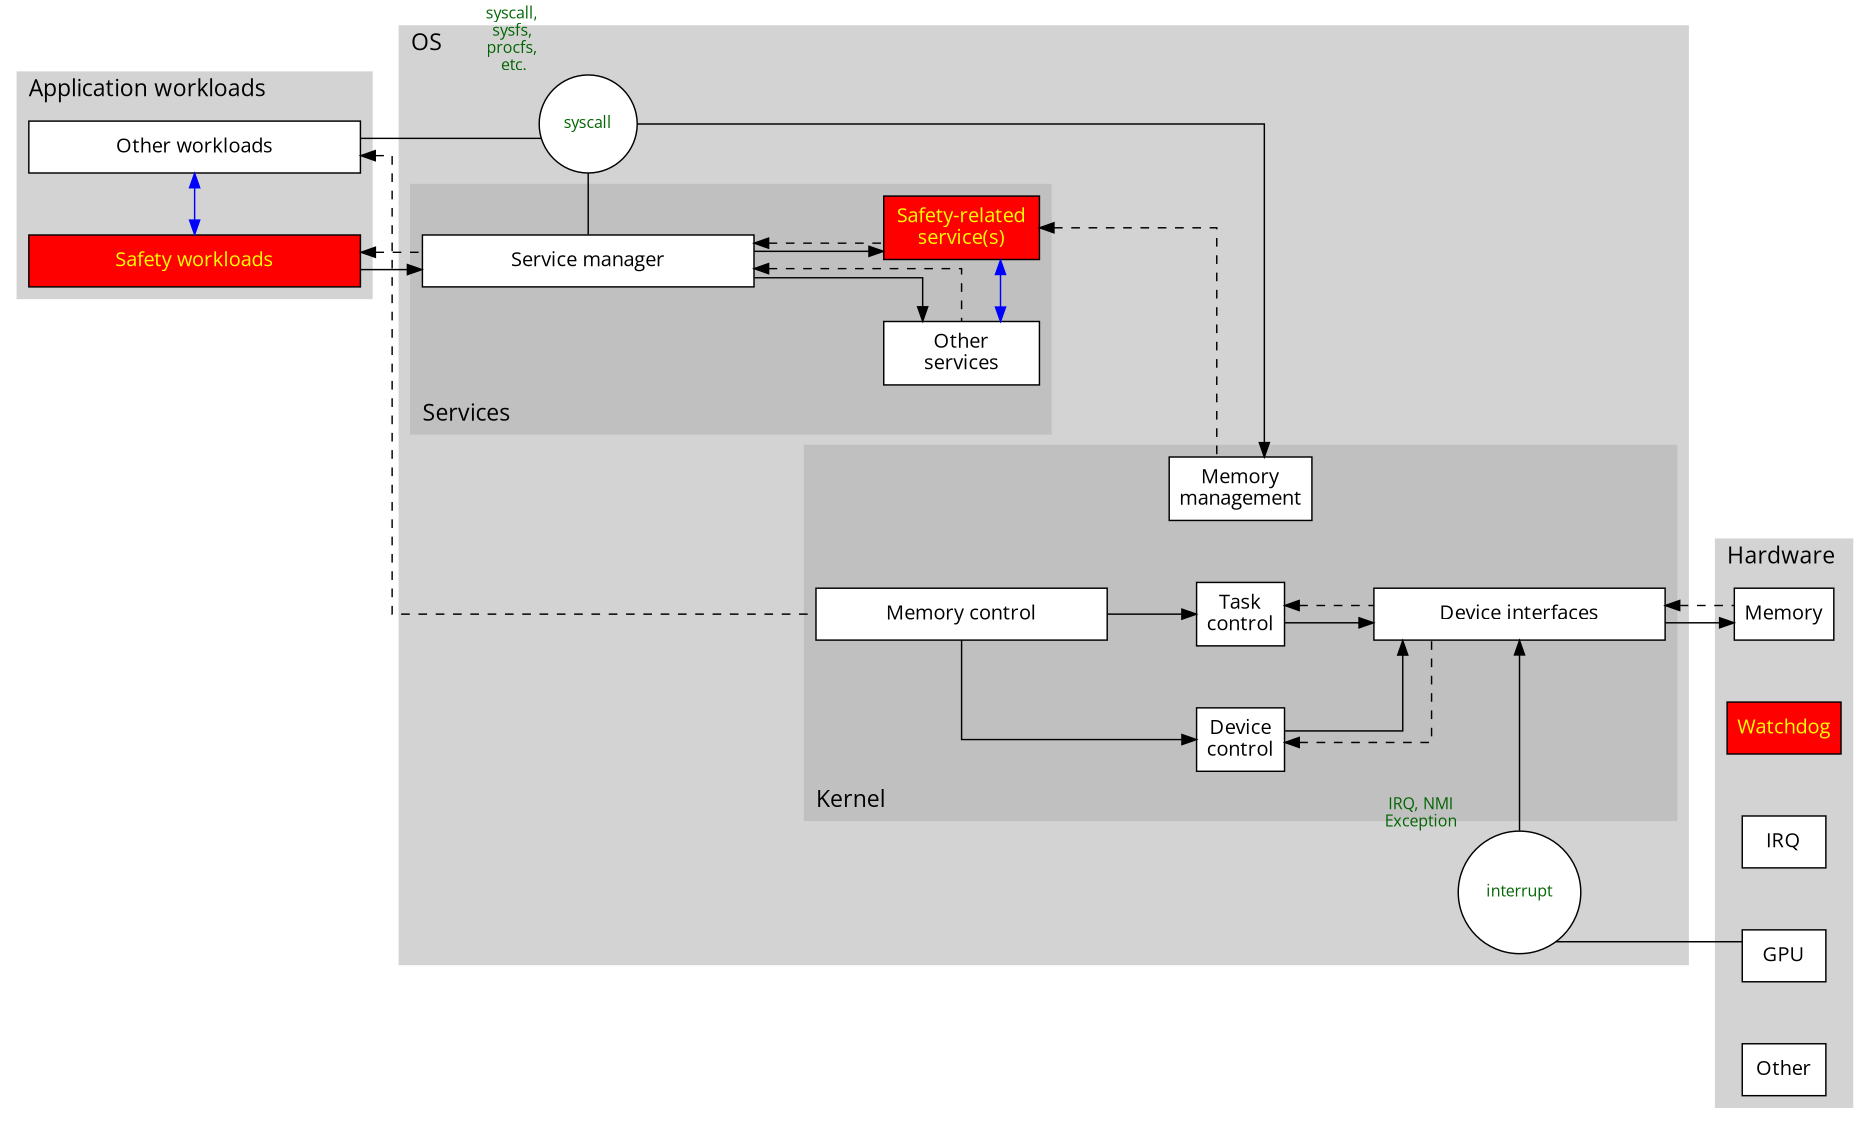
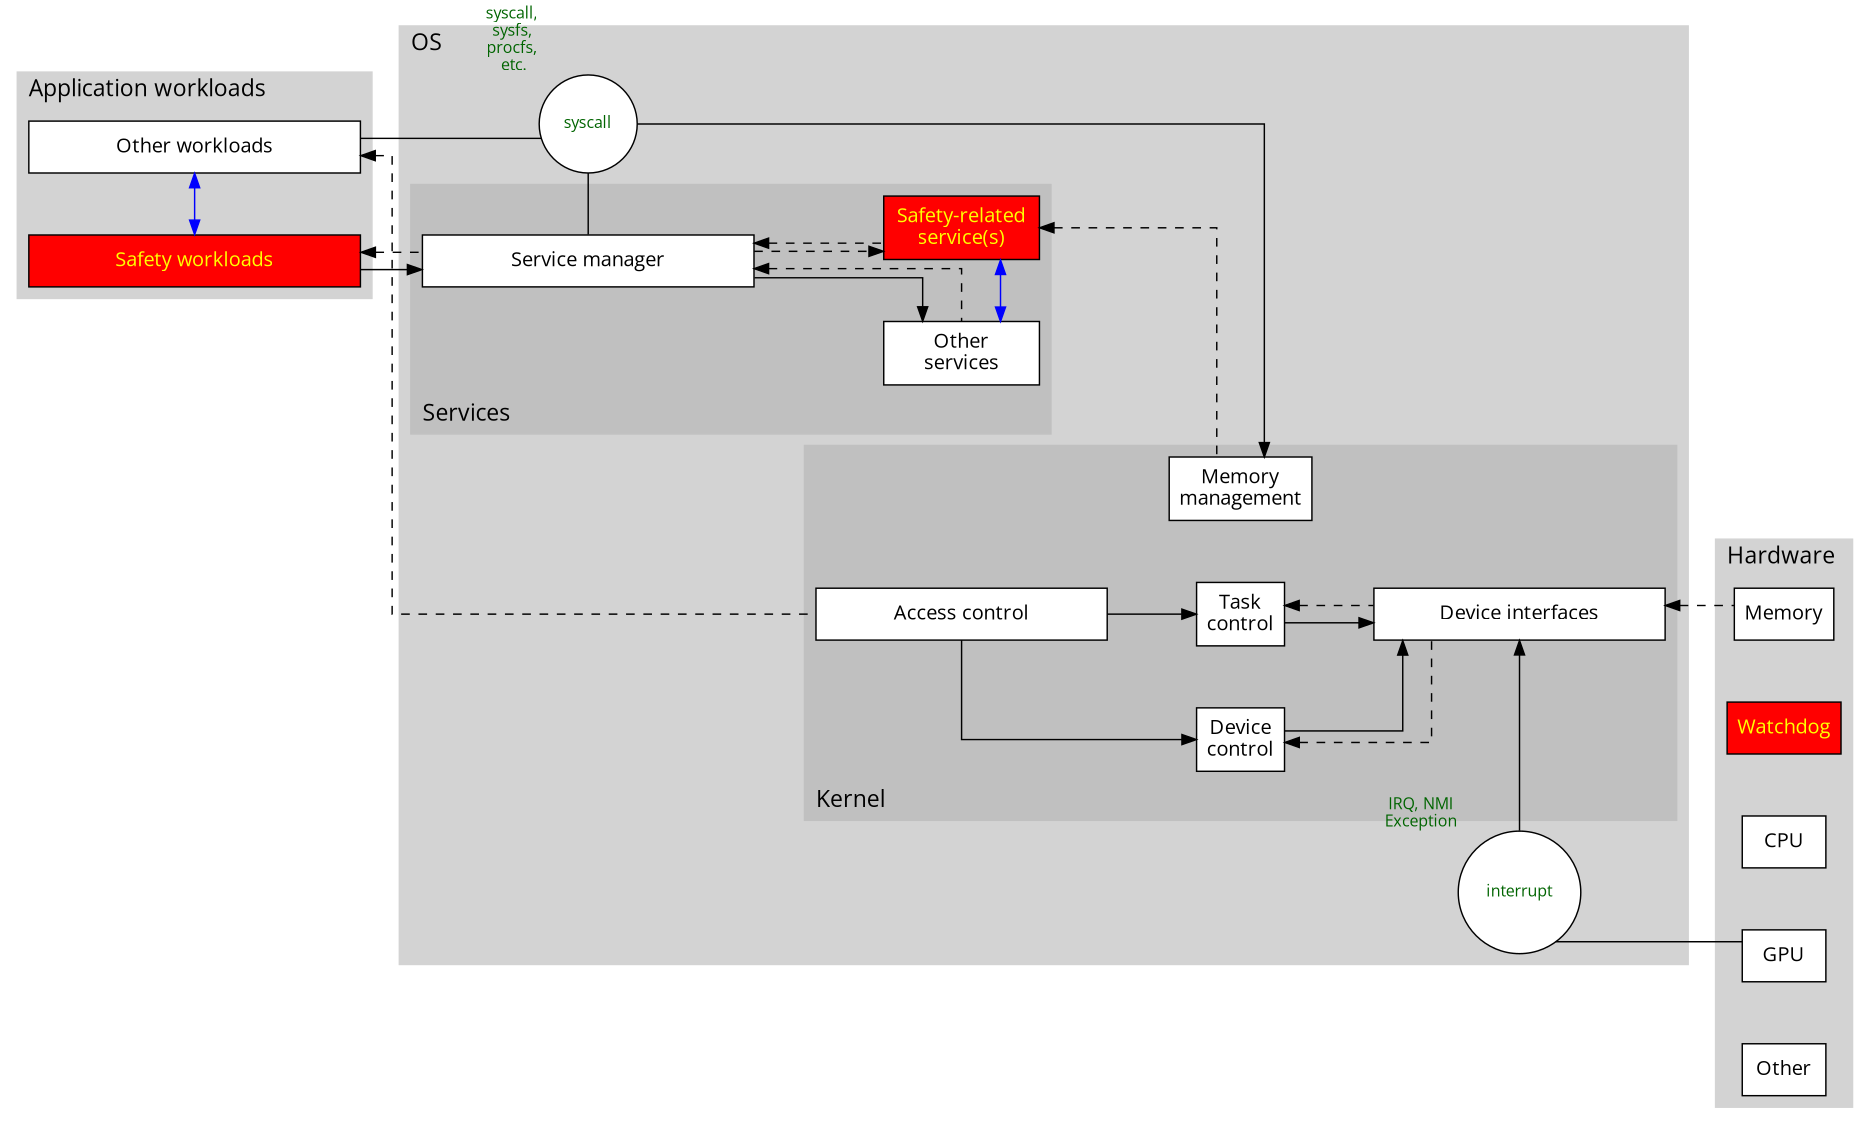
edge "Service manager" -> "Safety-related service(s)": style solid -> dashed
node "Memory control": label "Memory control" -> "Access control"
edge "Device interfaces" -> "Memory": removed
node "IRQ": label "IRQ" -> "CPU"
